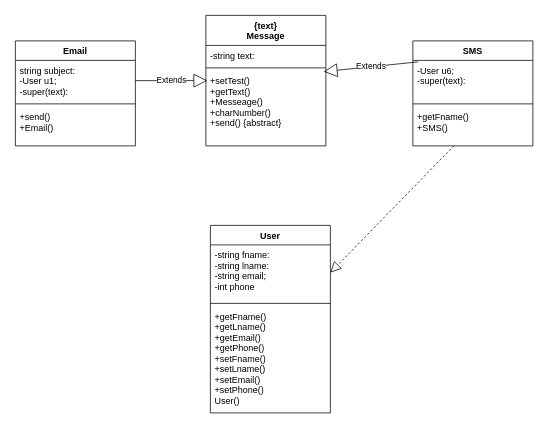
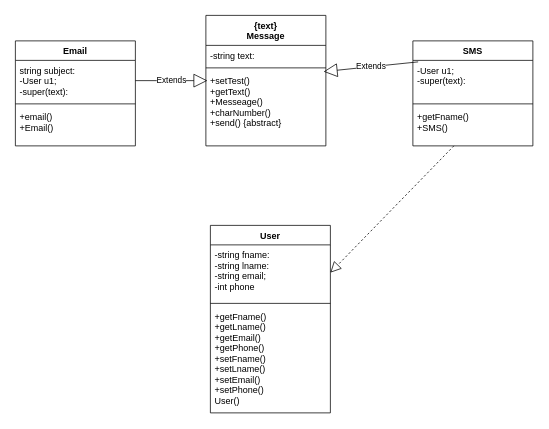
node "-User u6; -super(text):": label "-User u6; -super(text):" -> "-User u1; -super(text):"
node "+send() +Email()": label "+send() +Email()" -> "+email() +Email()"
